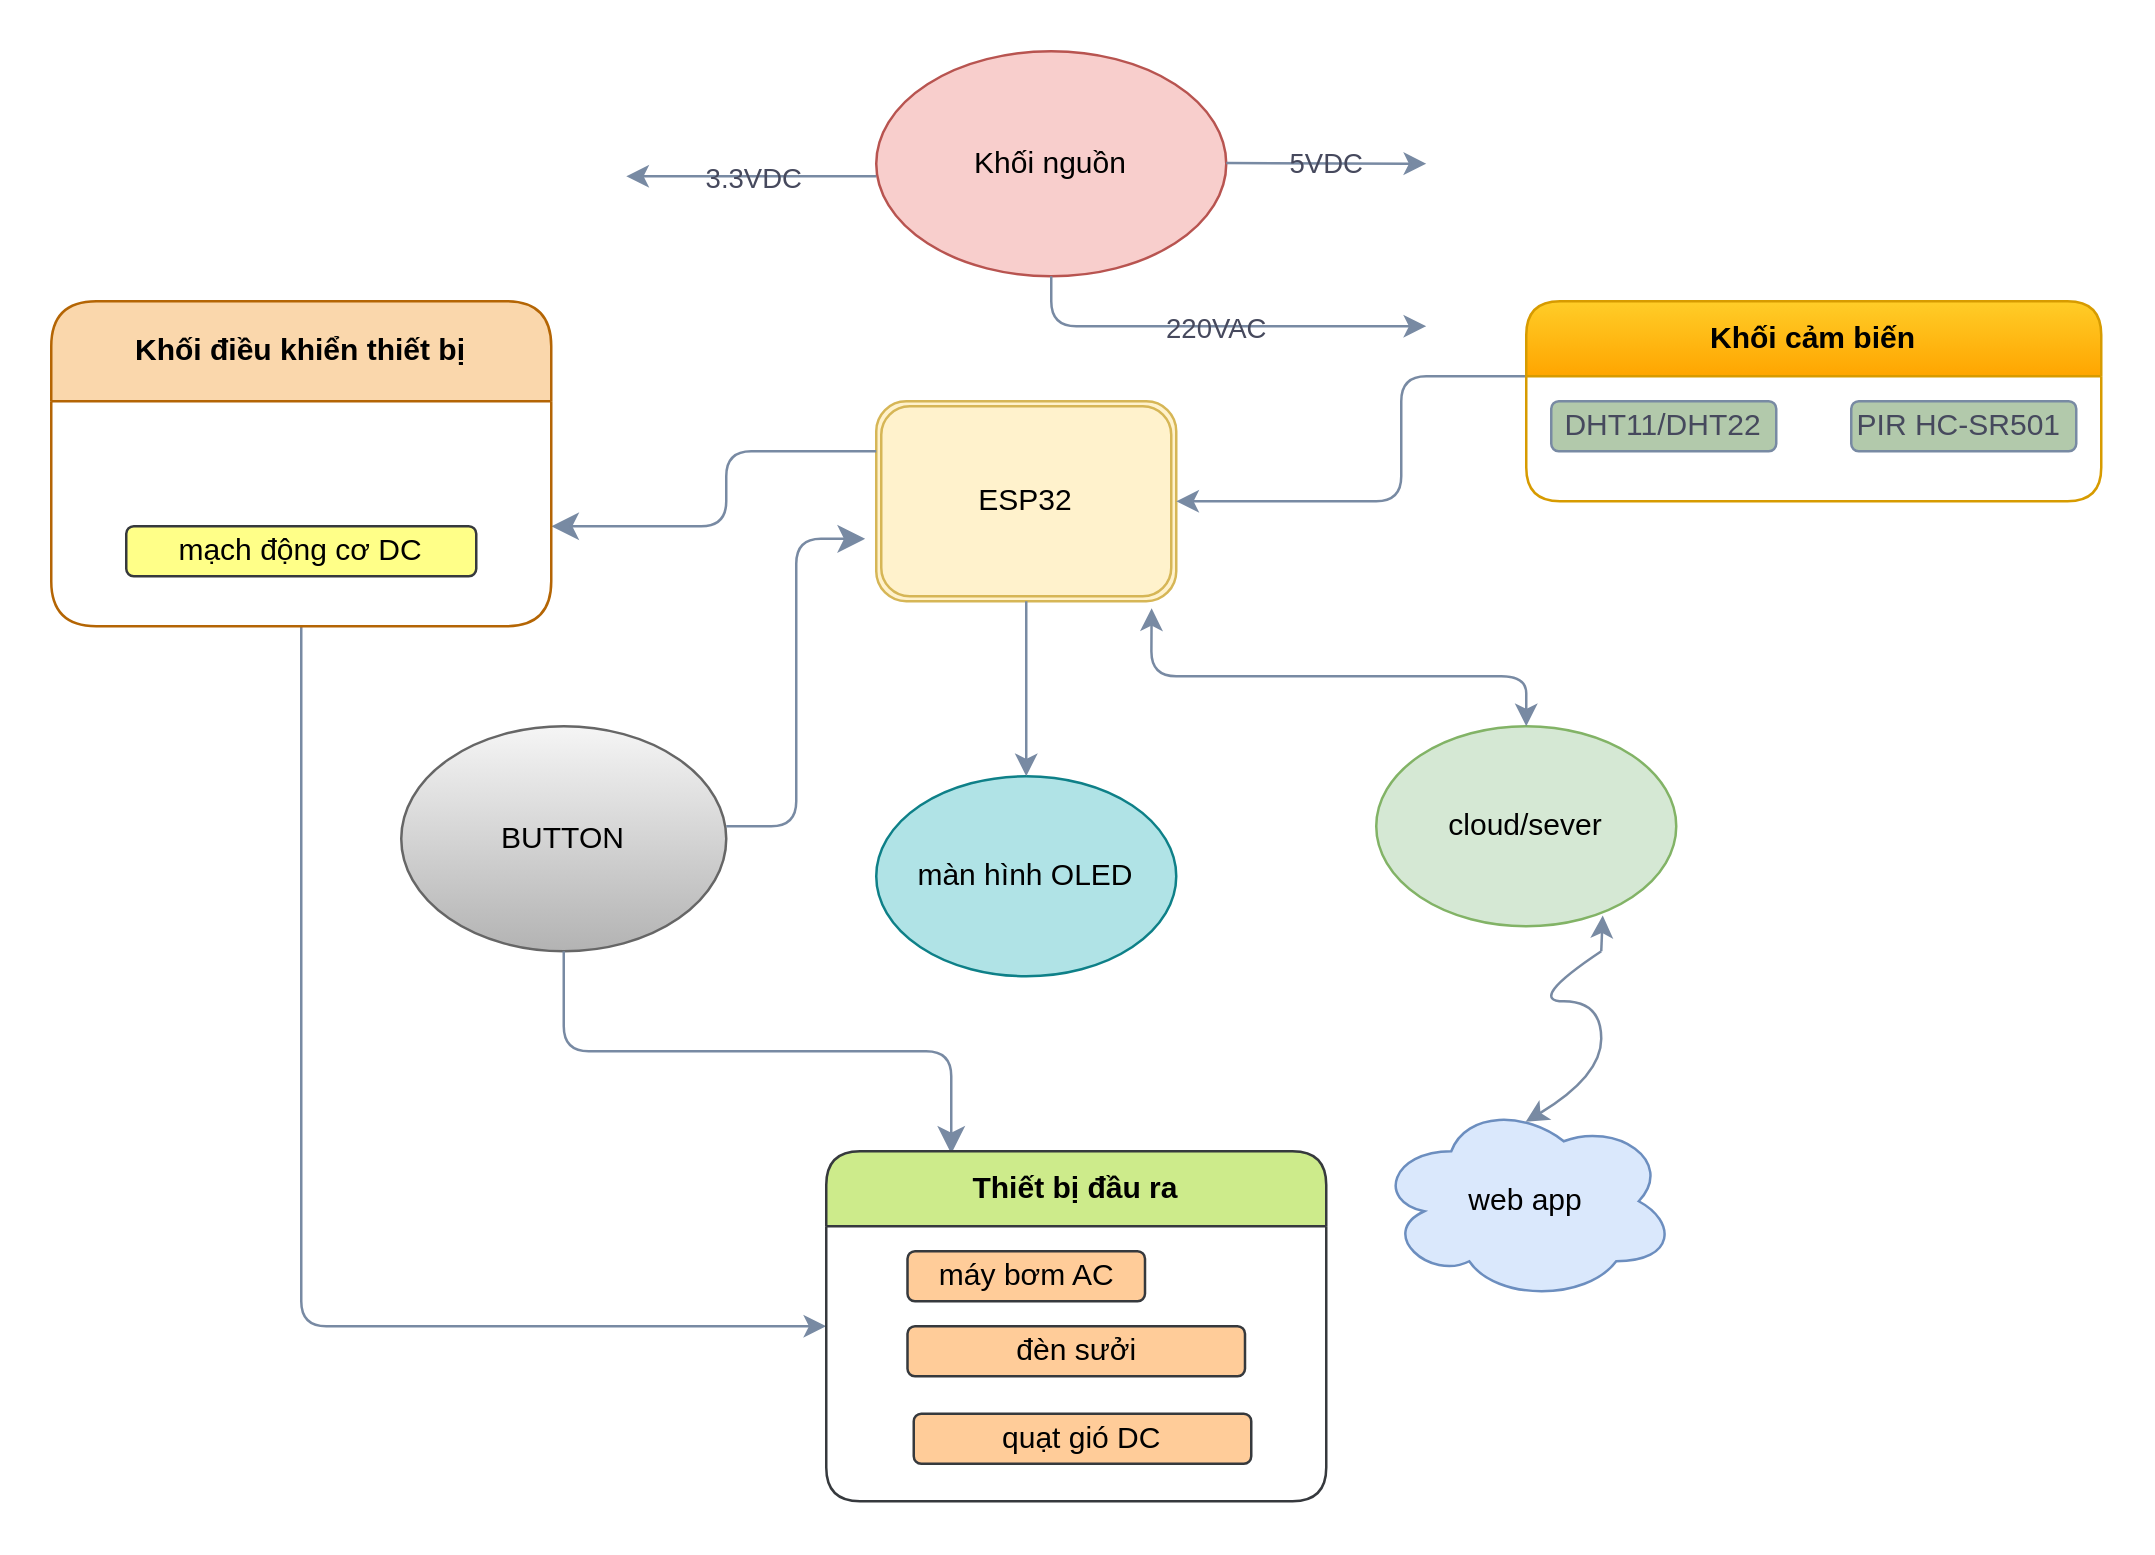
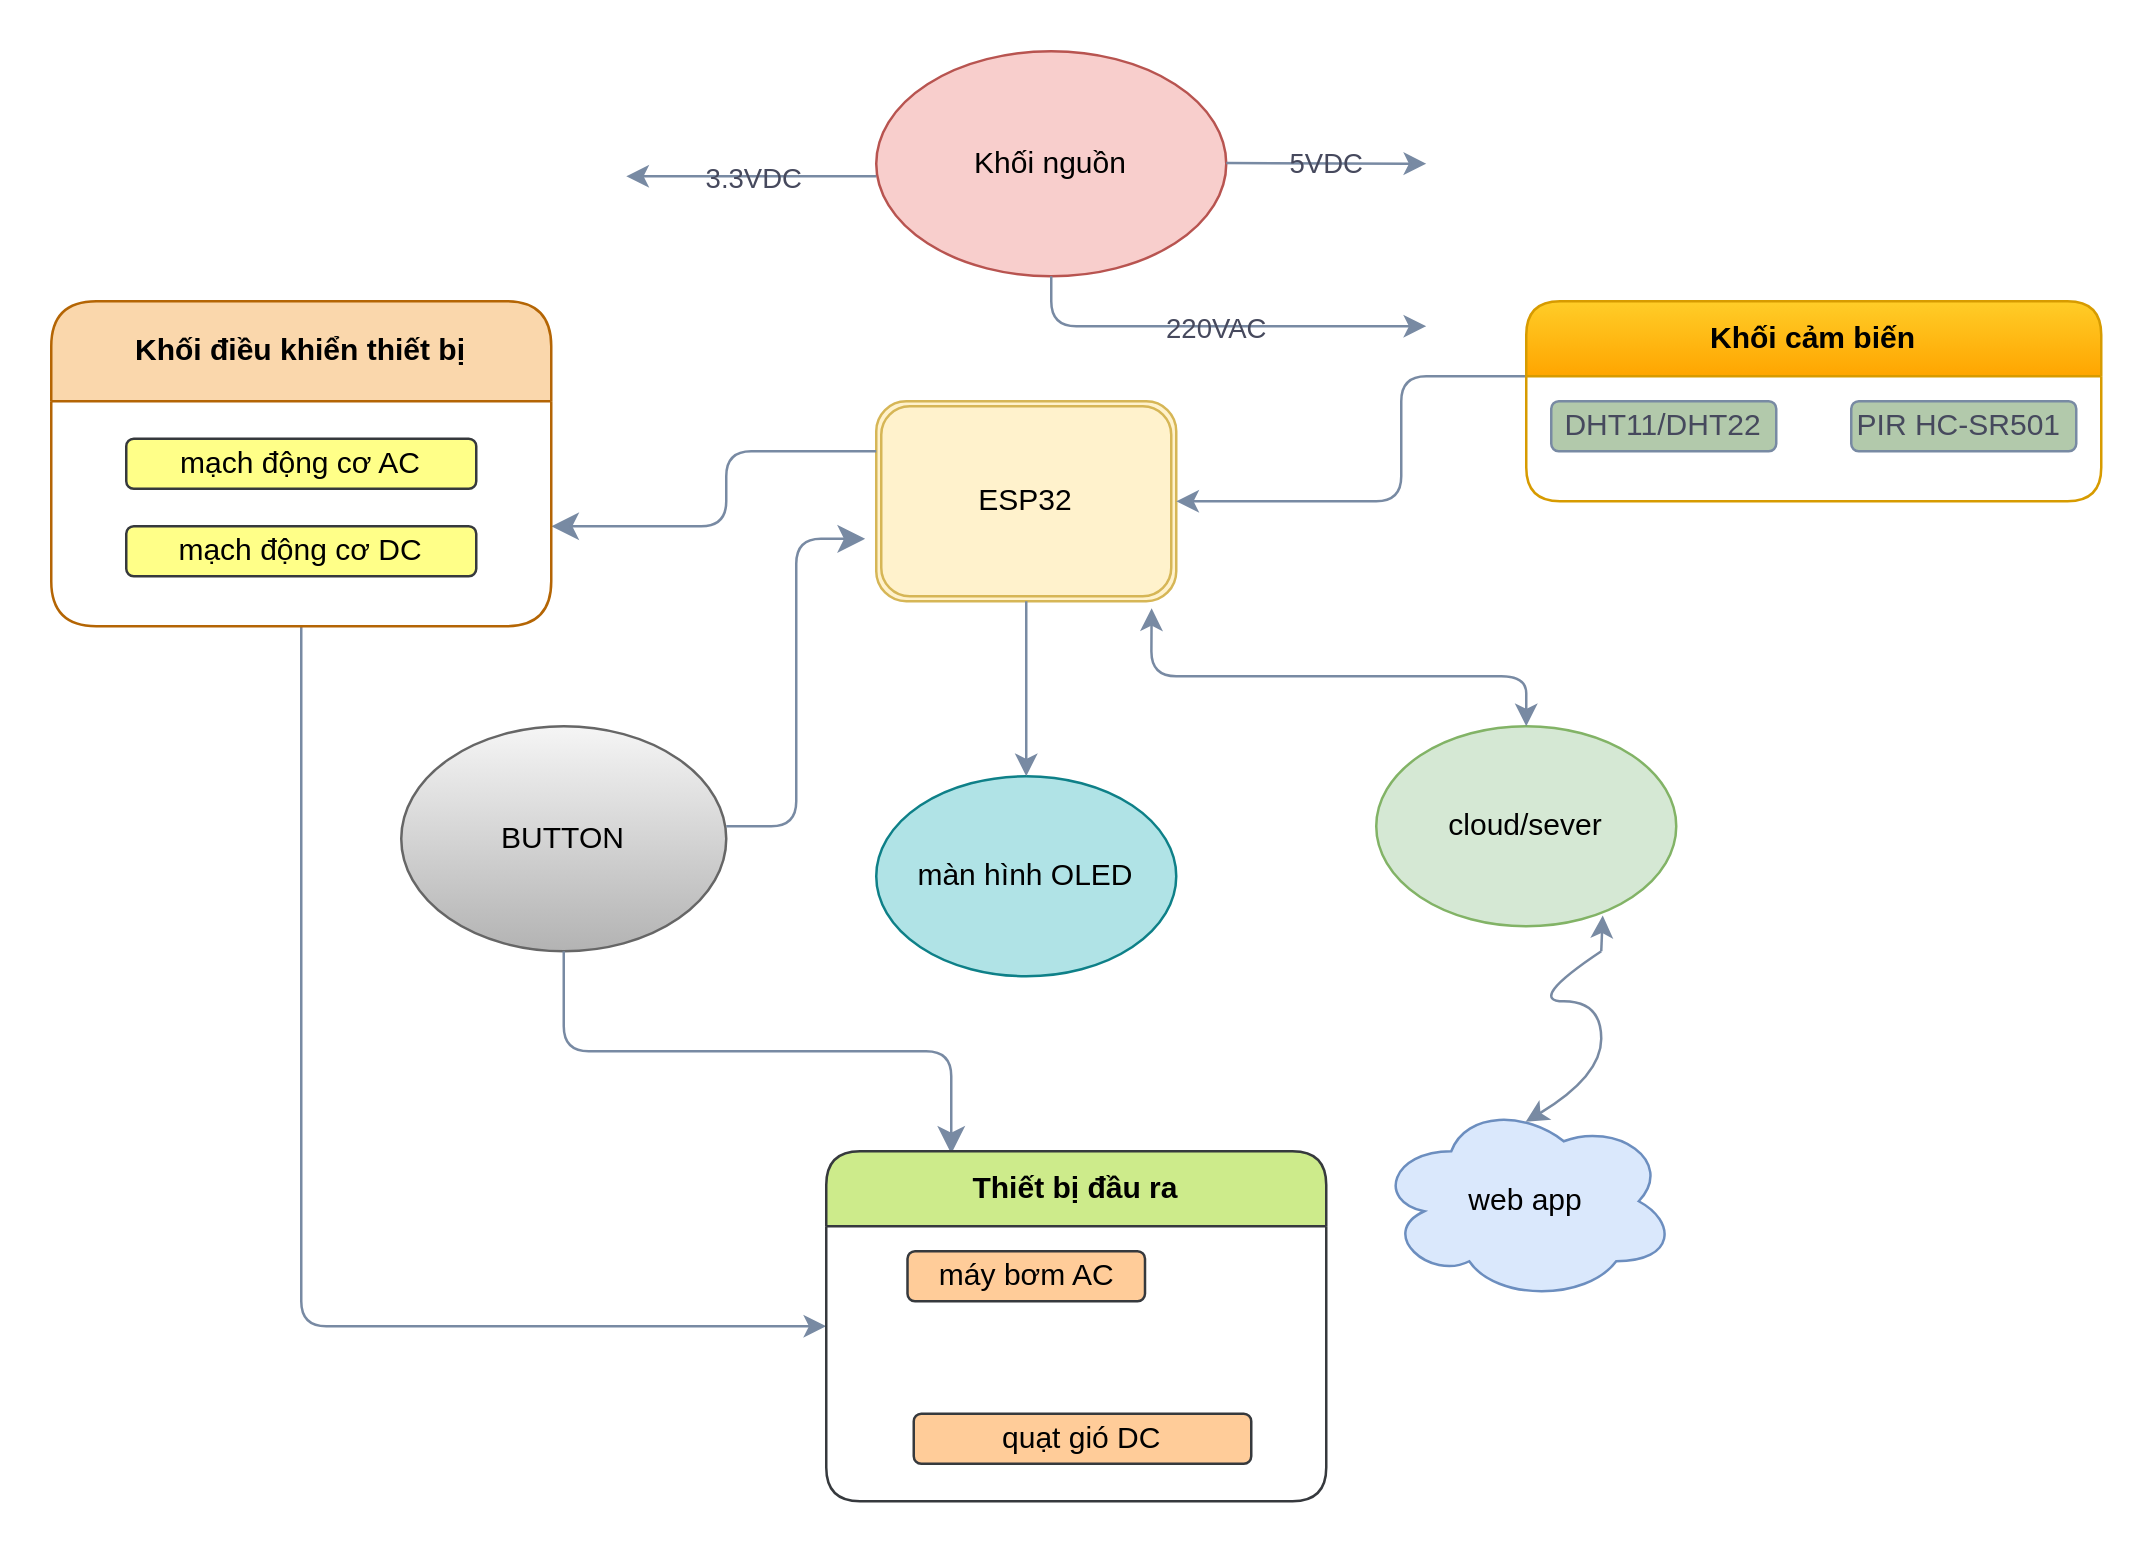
node "mạch động cơ AC": added
node "đèn sưởi": removed
